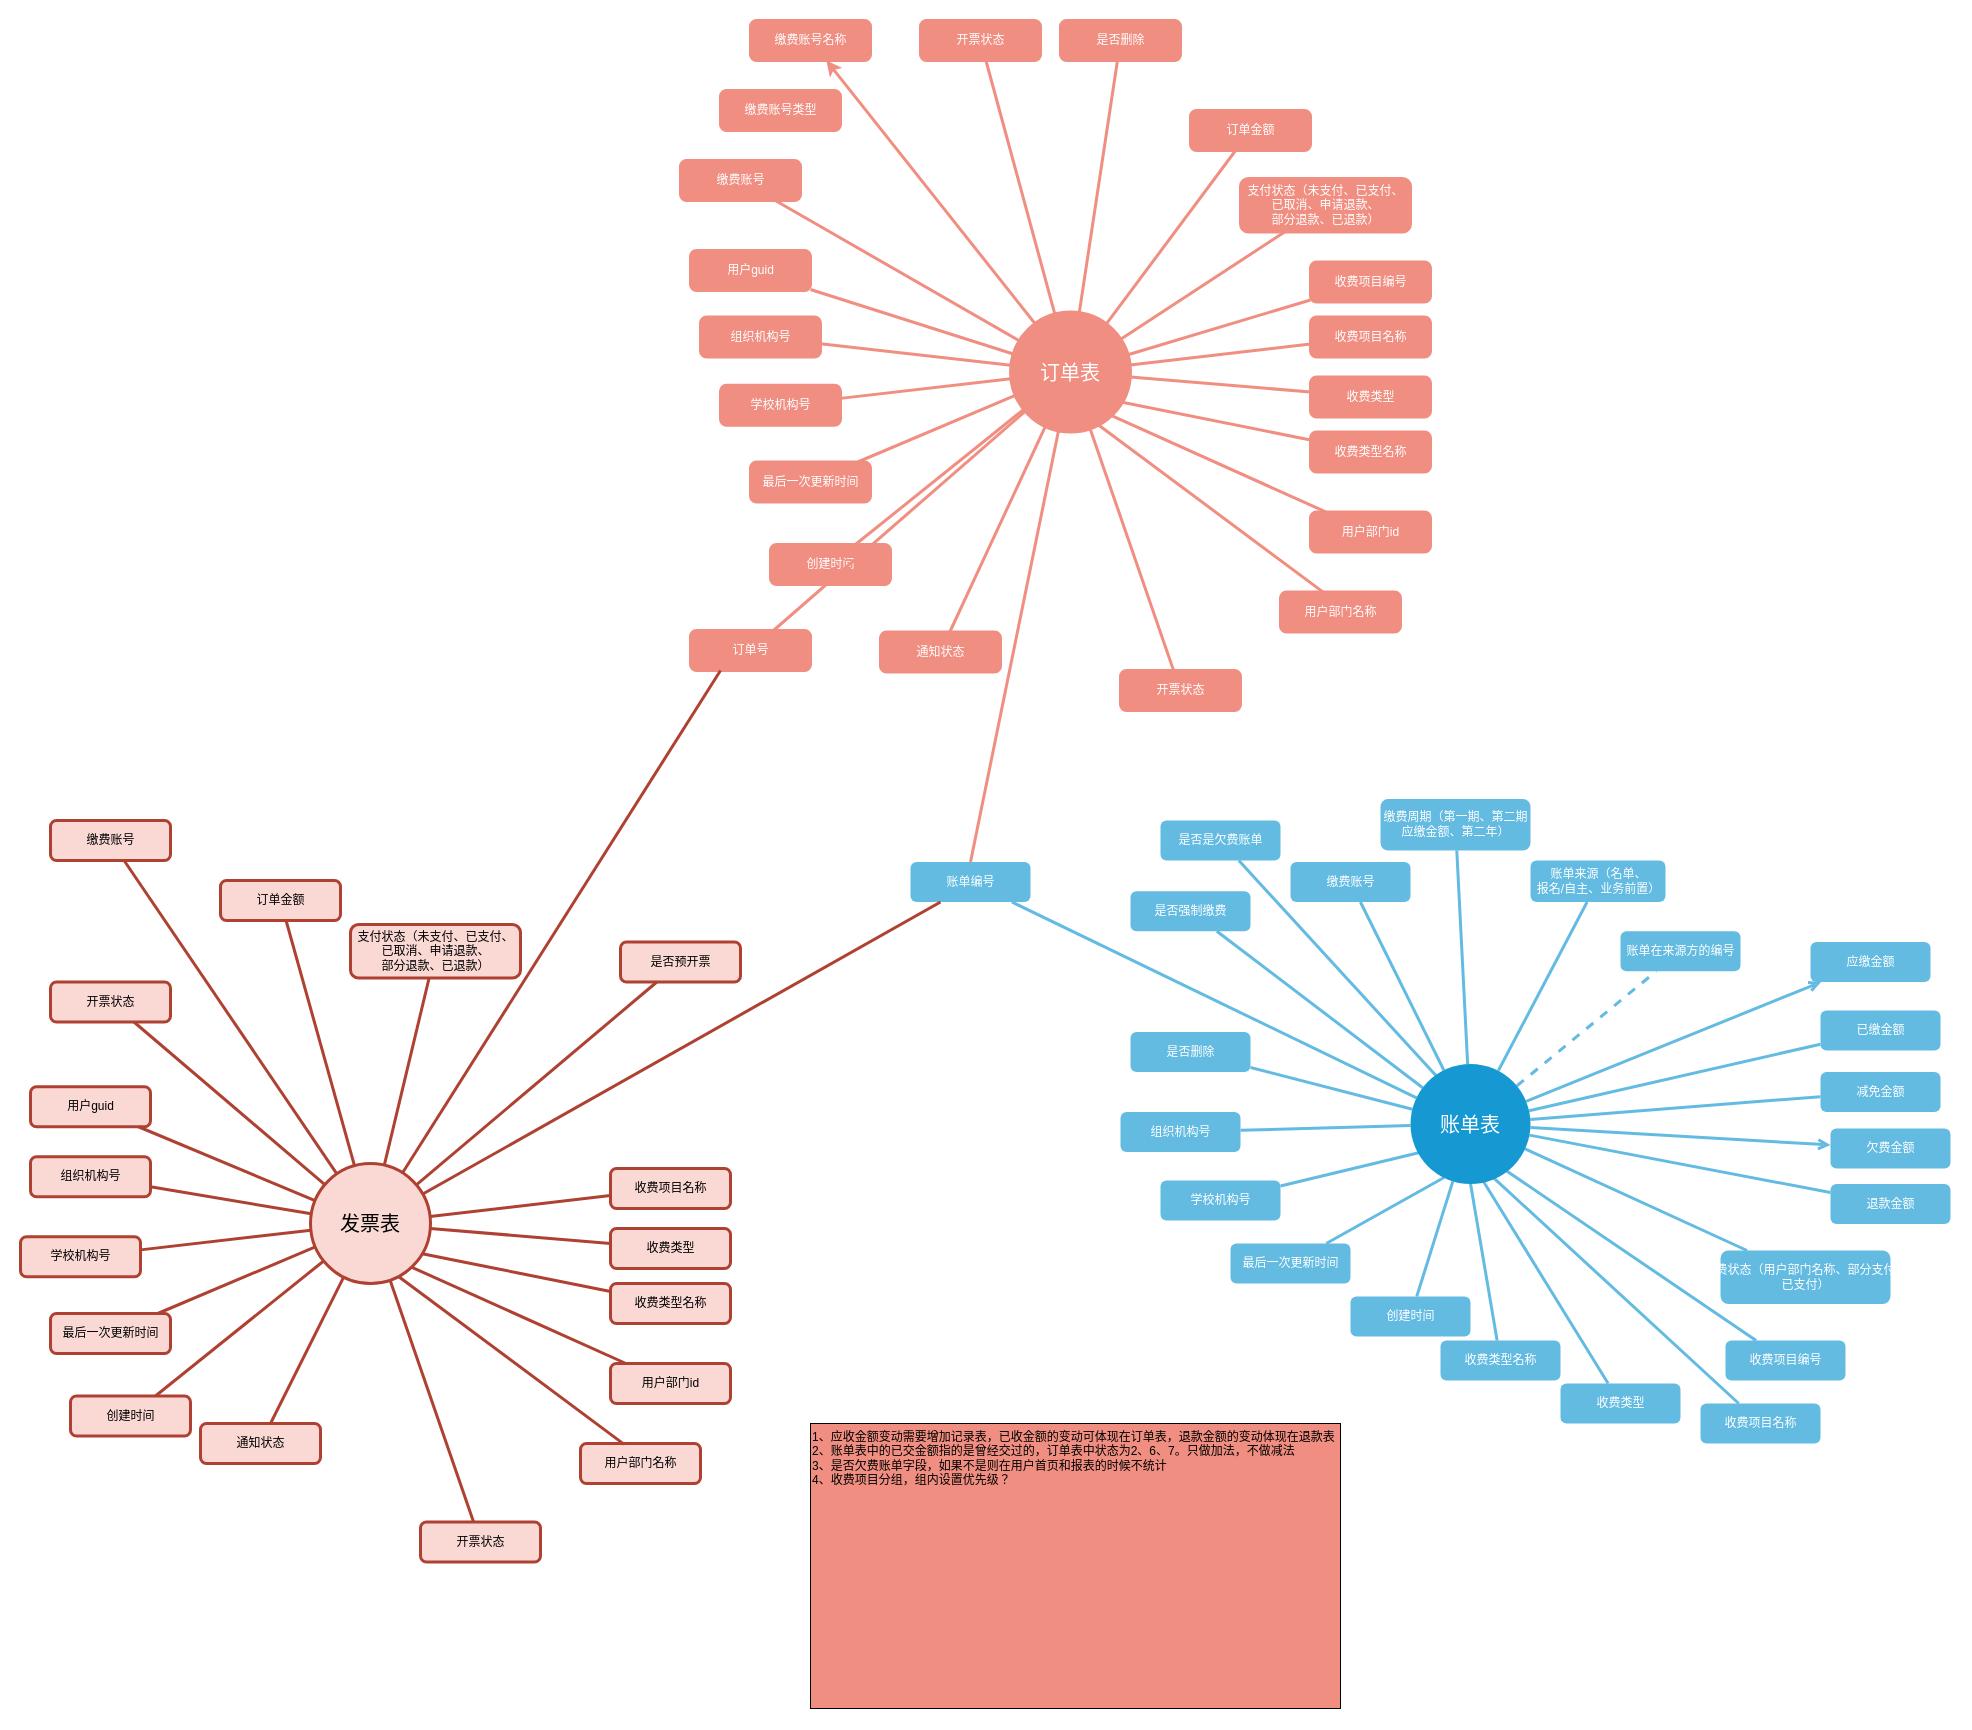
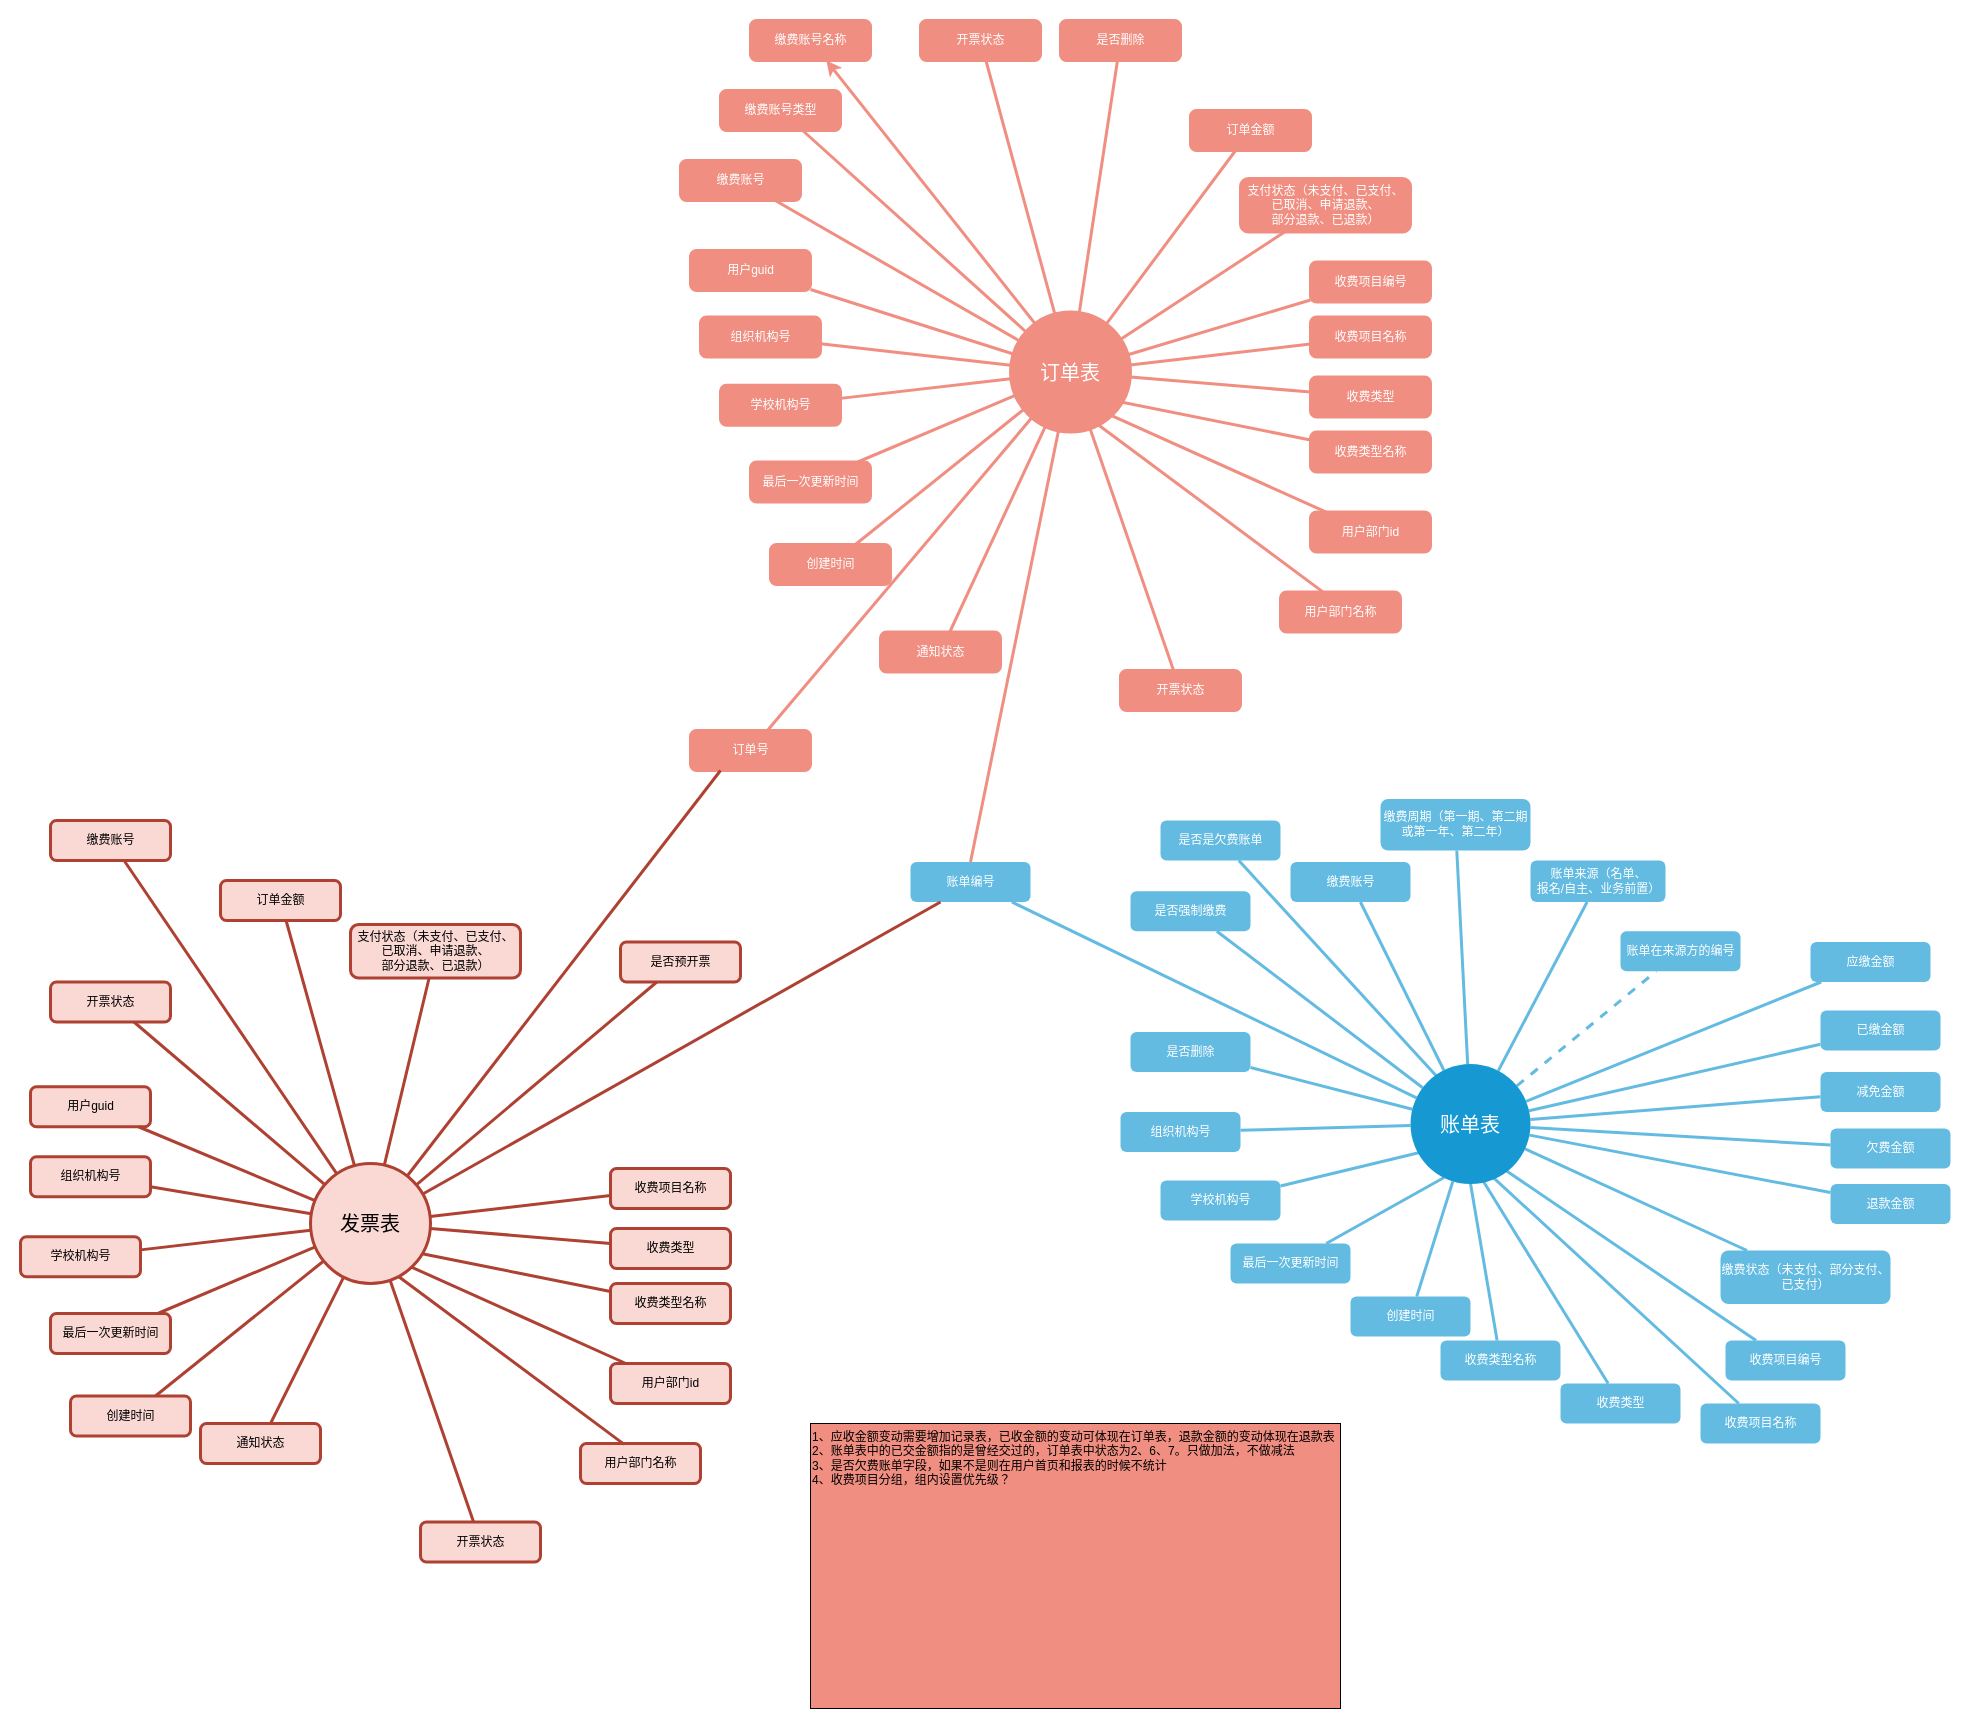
edge "缴费账号类型" -- "订单表": added
node "订单号": moved (751, 651) -> (751, 751)
node "缴费周期（第一期、第二期 应缴金额、第二年）": label "缴费周期（第一期、第二期 应缴金额、第二年）" -> "缴费周期（第一期、第二期 或第一年、第二年）"
edge "账单表" -> "应缴金额": arrowhead open -> none
edge "账单表" -> "欠费金额": arrowhead open -> none
node "缴费状态（用户部门名称、部分支付、 已支付）": label "缴费状态（用户部门名称、部分支付、 已支付）" -> "缴费状态（未支付、部分支付、 已支付）"
